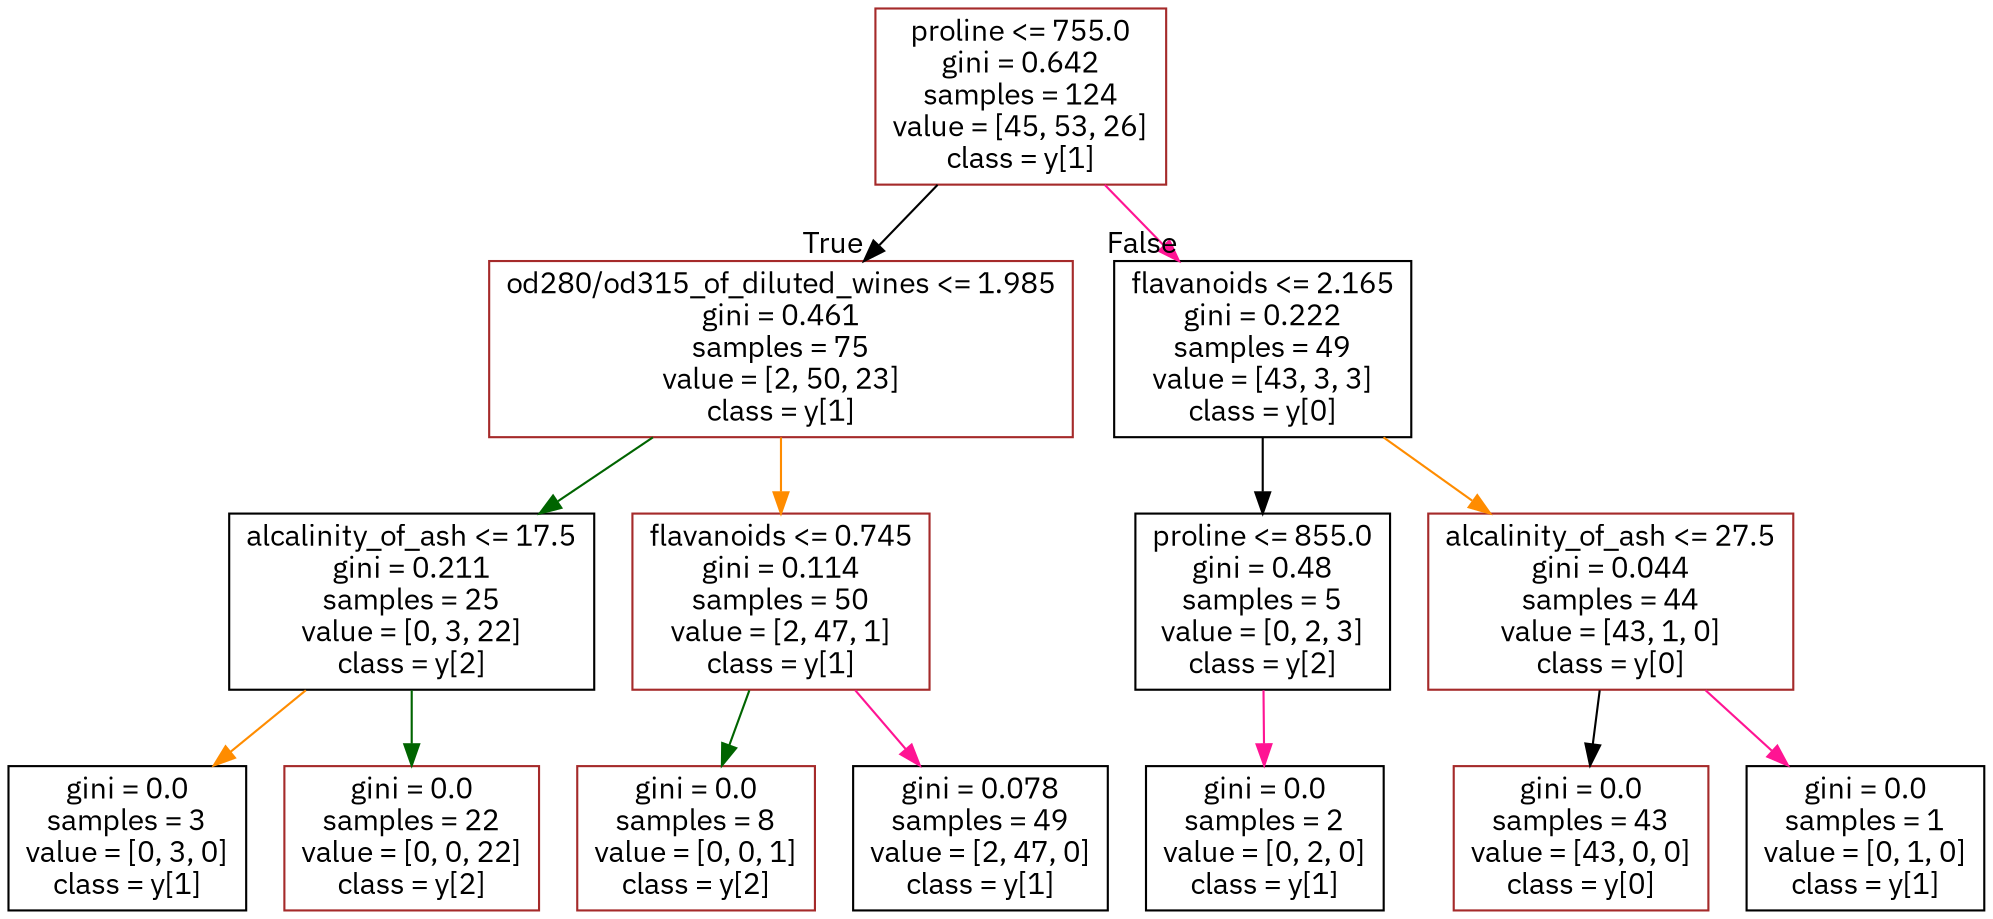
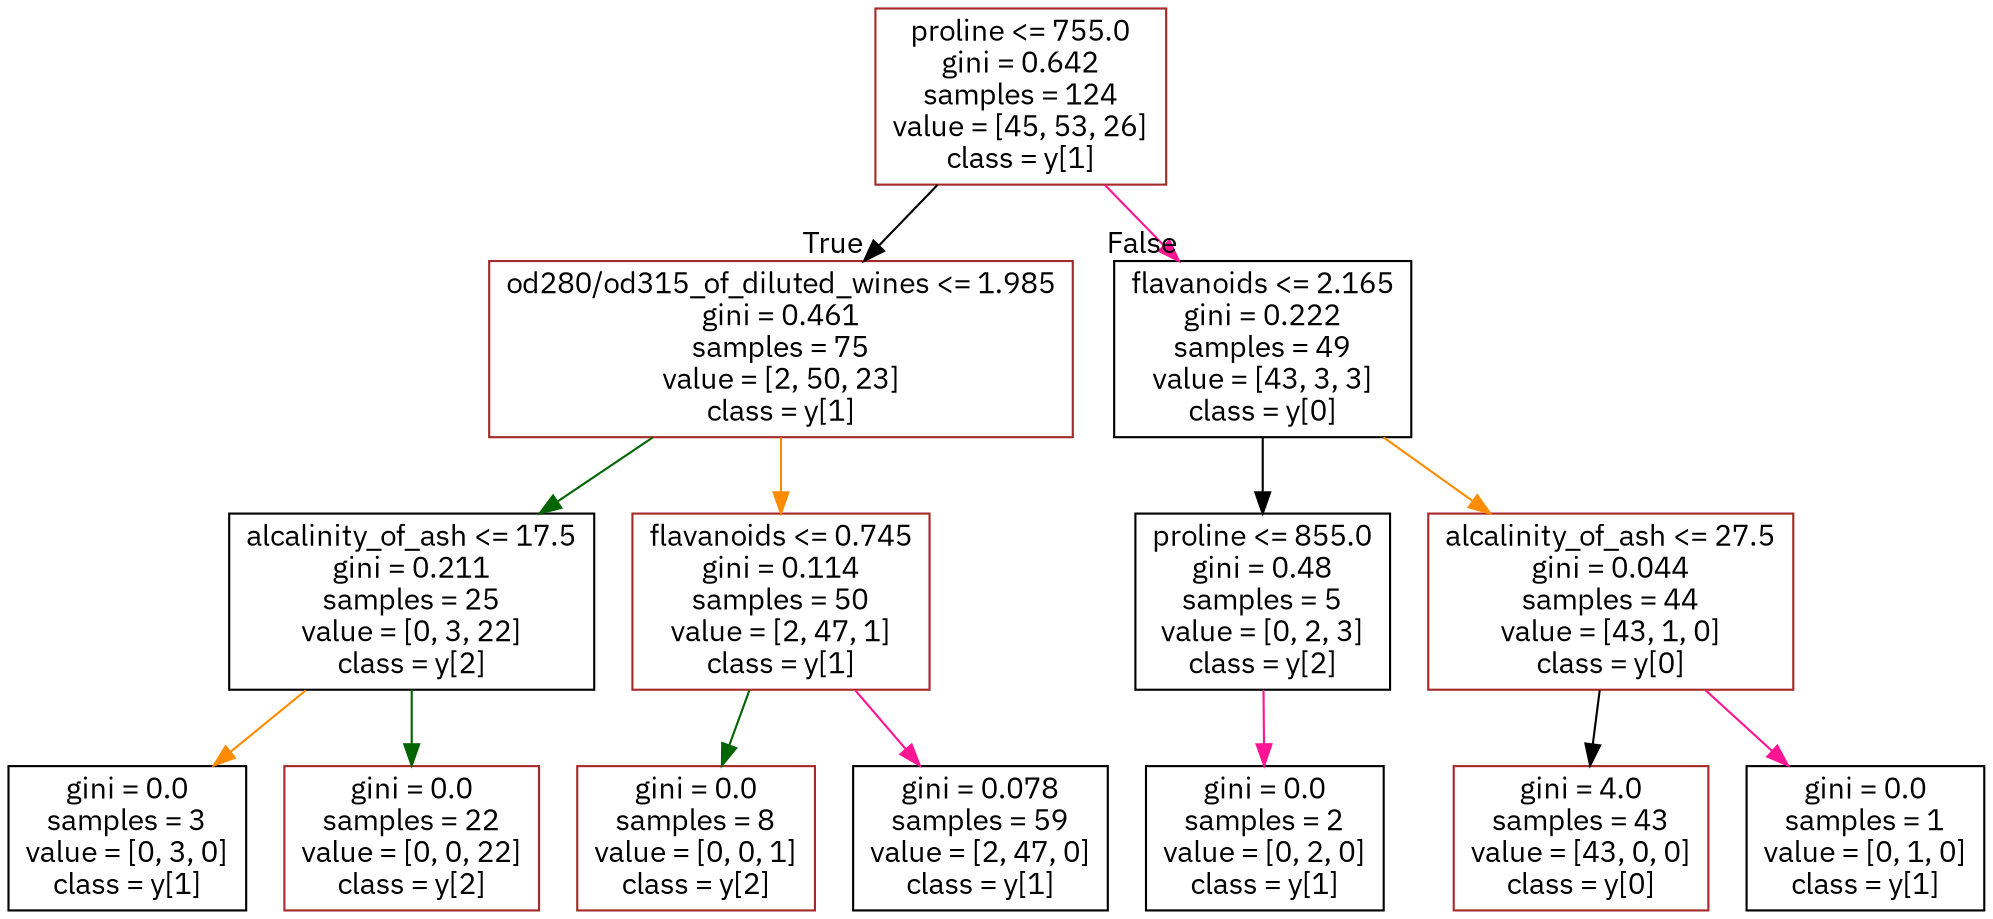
node "gini = 0.078 samples = 49 value = [2, 47, 0] class = y[1]": label "gini = 0.078 samples = 49 value = [2, 47, 0] class = y[1]" -> "gini = 0.078 samples = 59 value = [2, 47, 0] class = y[1]"
node "gini = 0.0 samples = 43 value = [43, 0, 0] class = y[0]": label "gini = 0.0 samples = 43 value = [43, 0, 0] class = y[0]" -> "gini = 4.0 samples = 43 value = [43, 0, 0] class = y[0]"
